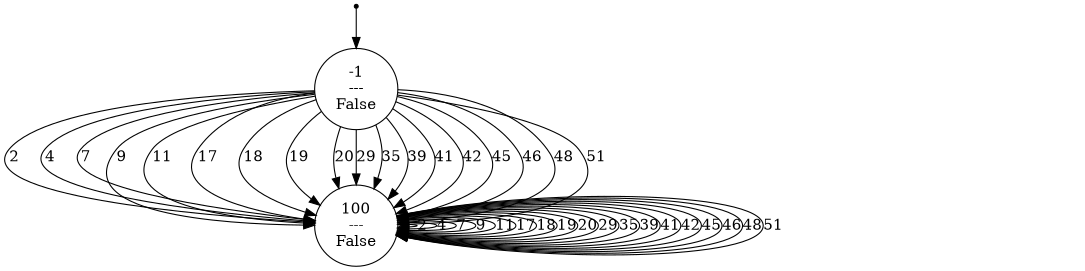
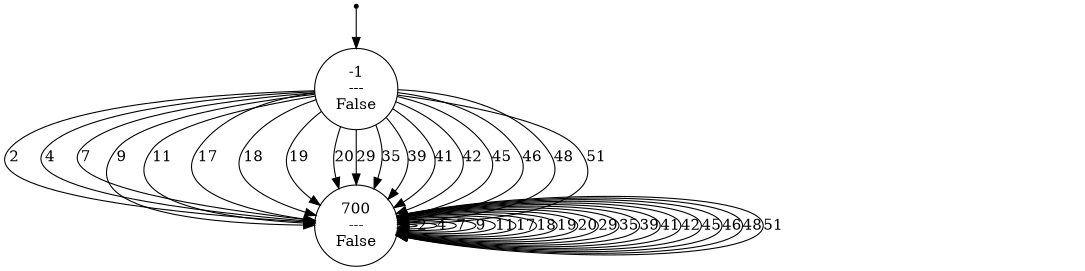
node "100 --- False": label "100 --- False" -> "700 --- False"
